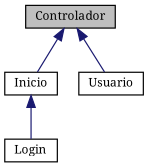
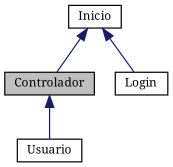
edge "Inicio" -> "Controlador": reversed
